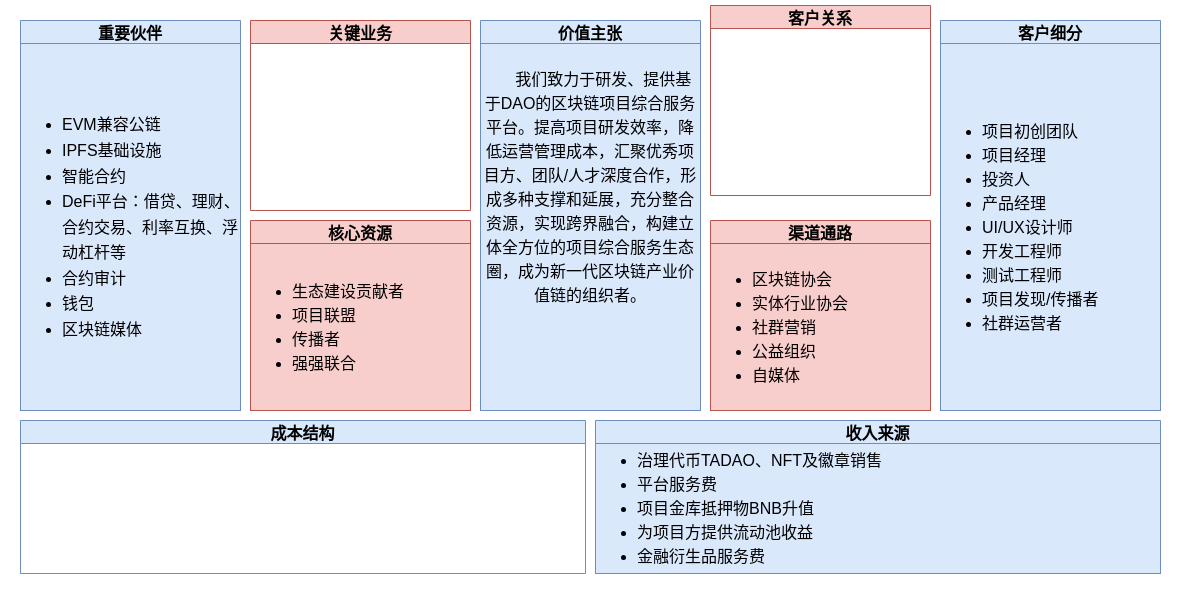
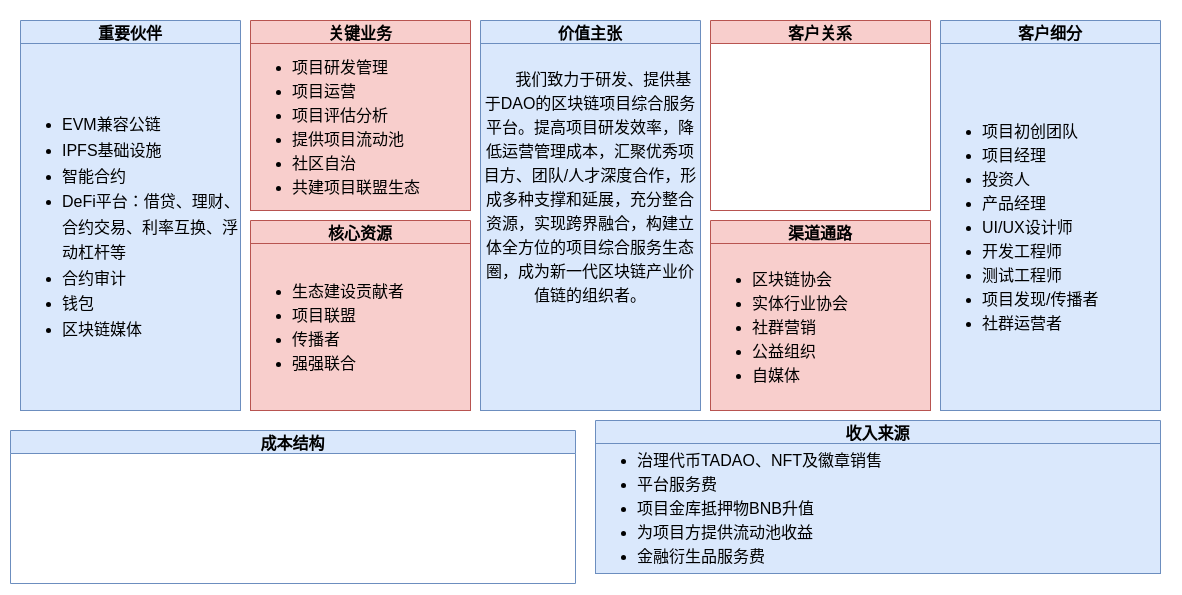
node "客户关系": moved (821, 101) -> (821, 116)
node "项目研发管理 项目运营 项目评估分析 提供项目流动池 社区自治 共建项目联盟生态": added
node "成本结构": moved (303, 497) -> (293, 507)
